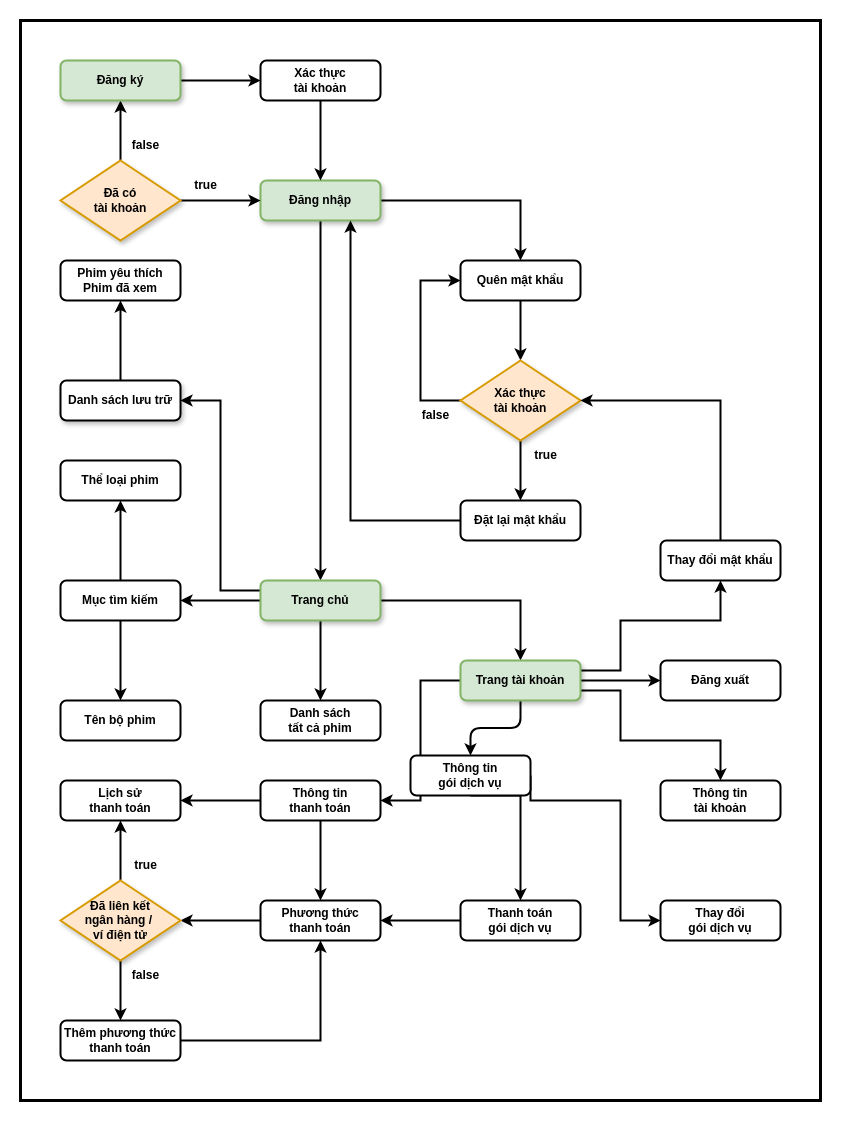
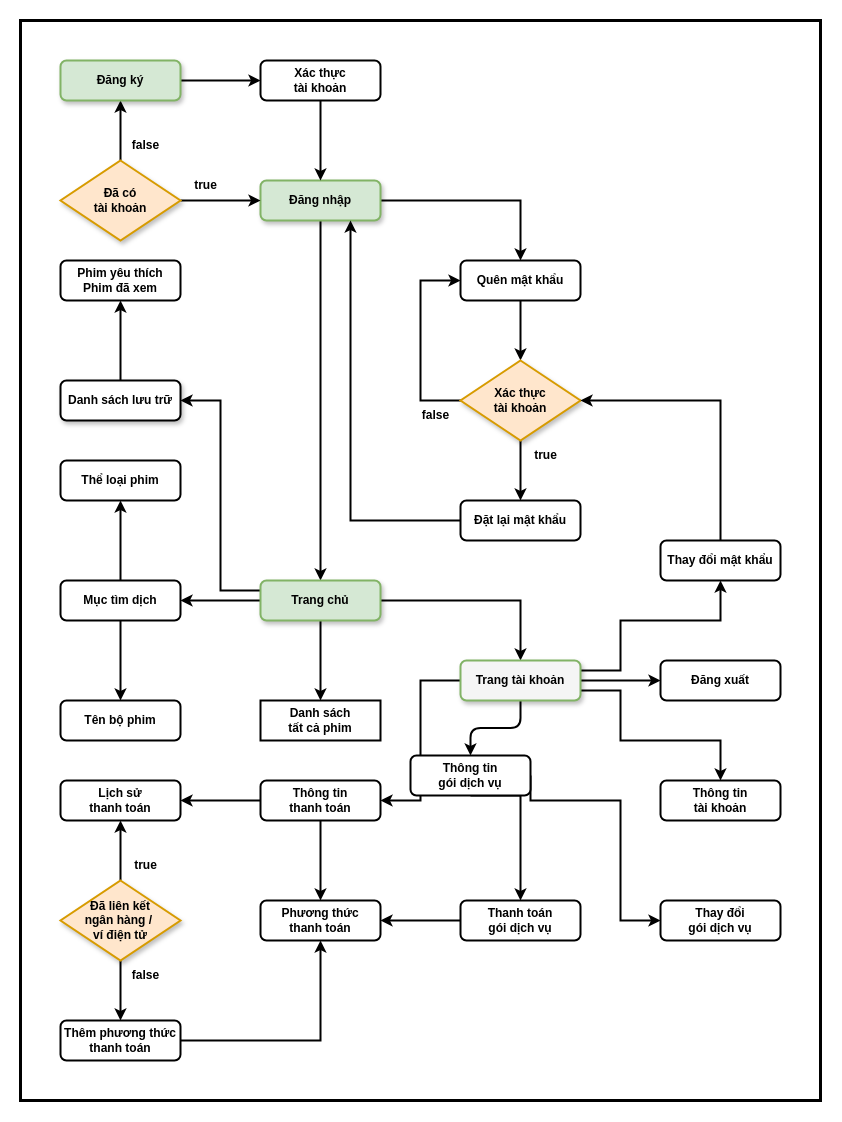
node "Mục tìm kiếm": label "Mục tìm kiếm" -> "Mục tìm dịch"
node "Trang tài khoản": fillcolor #d5e8d4 -> #f5f5f5
node "Danh sách tất cả phim": shape rounded rectangle -> rectangle
edge "Phương thức thanh toán" -> "Đã liên kết ngân hàng / ví điện tử": removed
